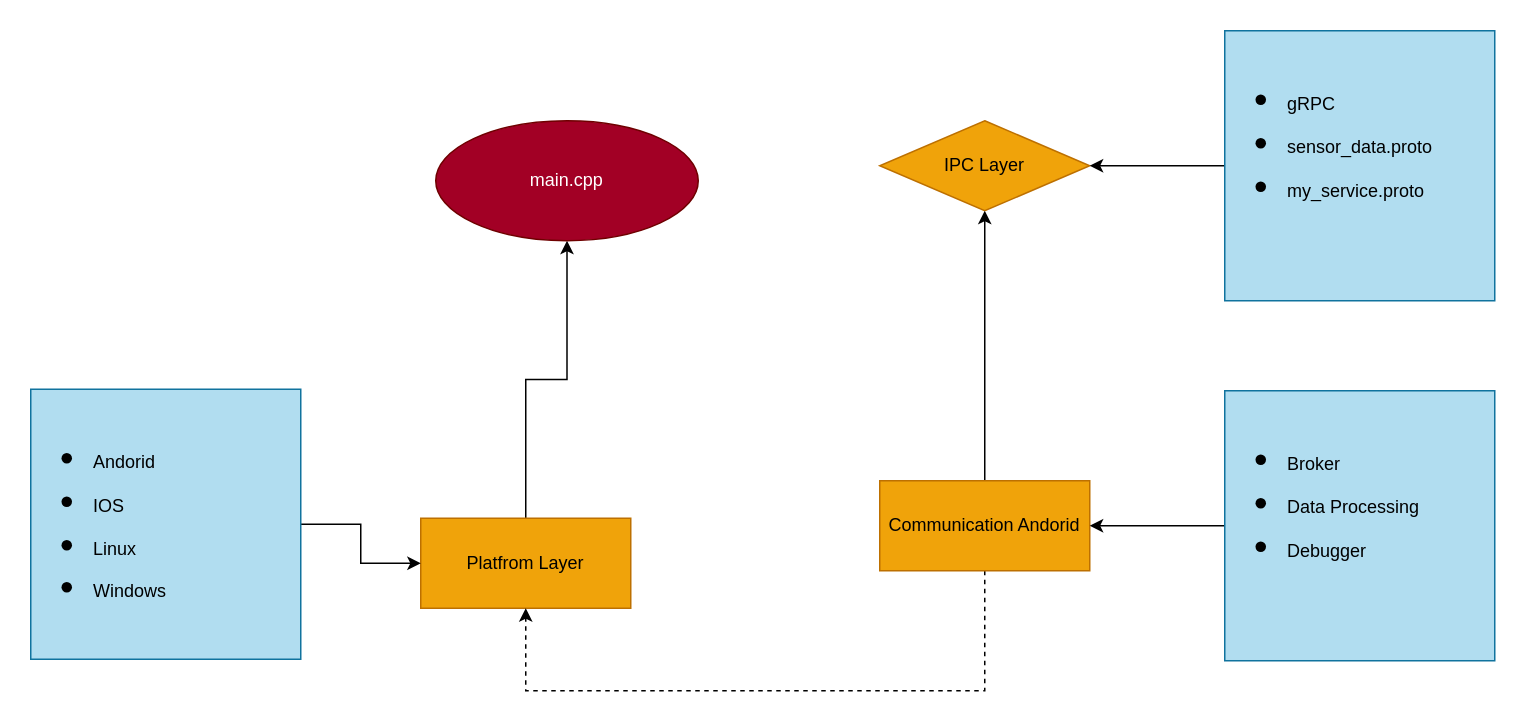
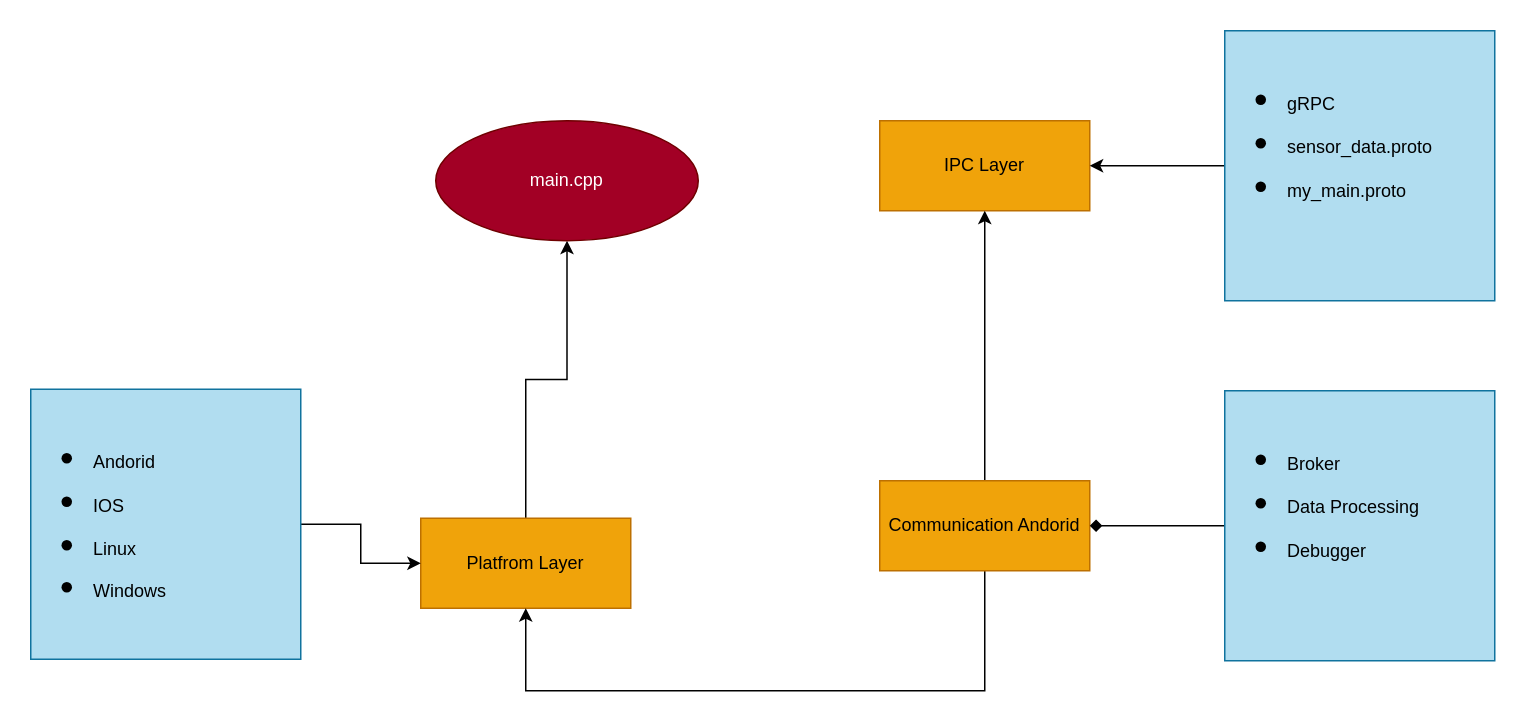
node "gRPC sensor_data.proto my_service.proto": label "gRPC sensor_data.proto my_service.proto" -> "gRPC sensor_data.proto my_main.proto"
node "IPC Layer": shape diamond -> rectangle
edge "Broker Data Processing Debugger" -> "Communication Andorid": arrowhead classic -> diamond
edge "Communication Andorid" -> "Platfrom Layer": style dashed -> solid
